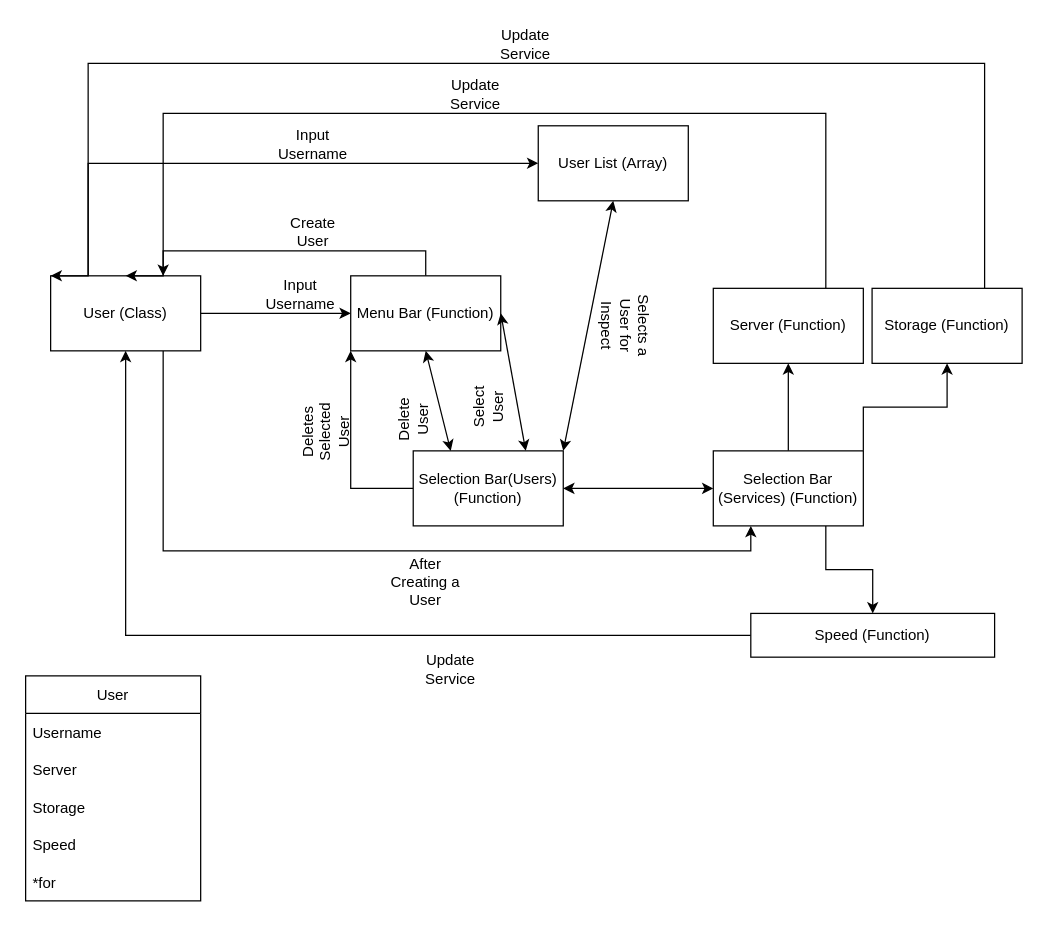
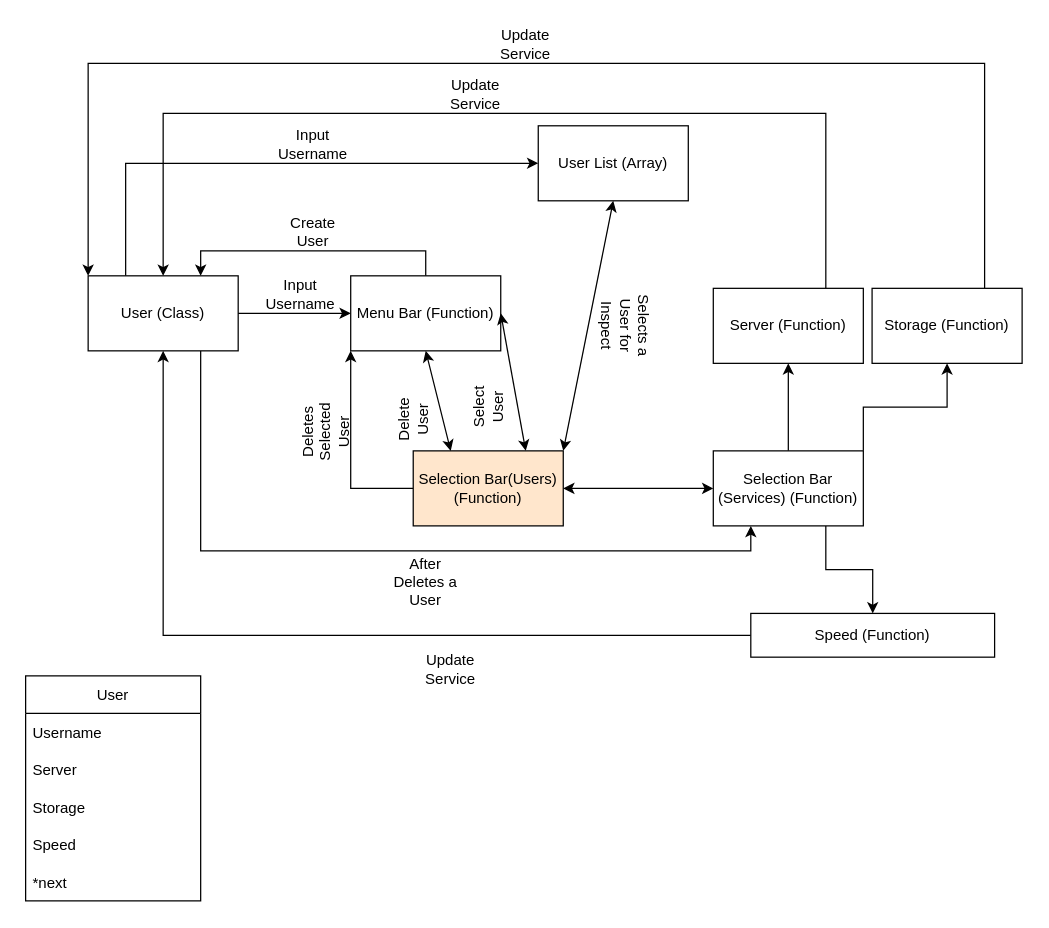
node "User (Class)": moved (126, 313) -> (163, 313)
node "Selection Bar(Users) (Function)": fillcolor #ffffff -> #ffe6cc
node "After Creating a User": label "After Creating a User" -> "After Deletes a User"
node "*for": label "*for" -> "*next"
